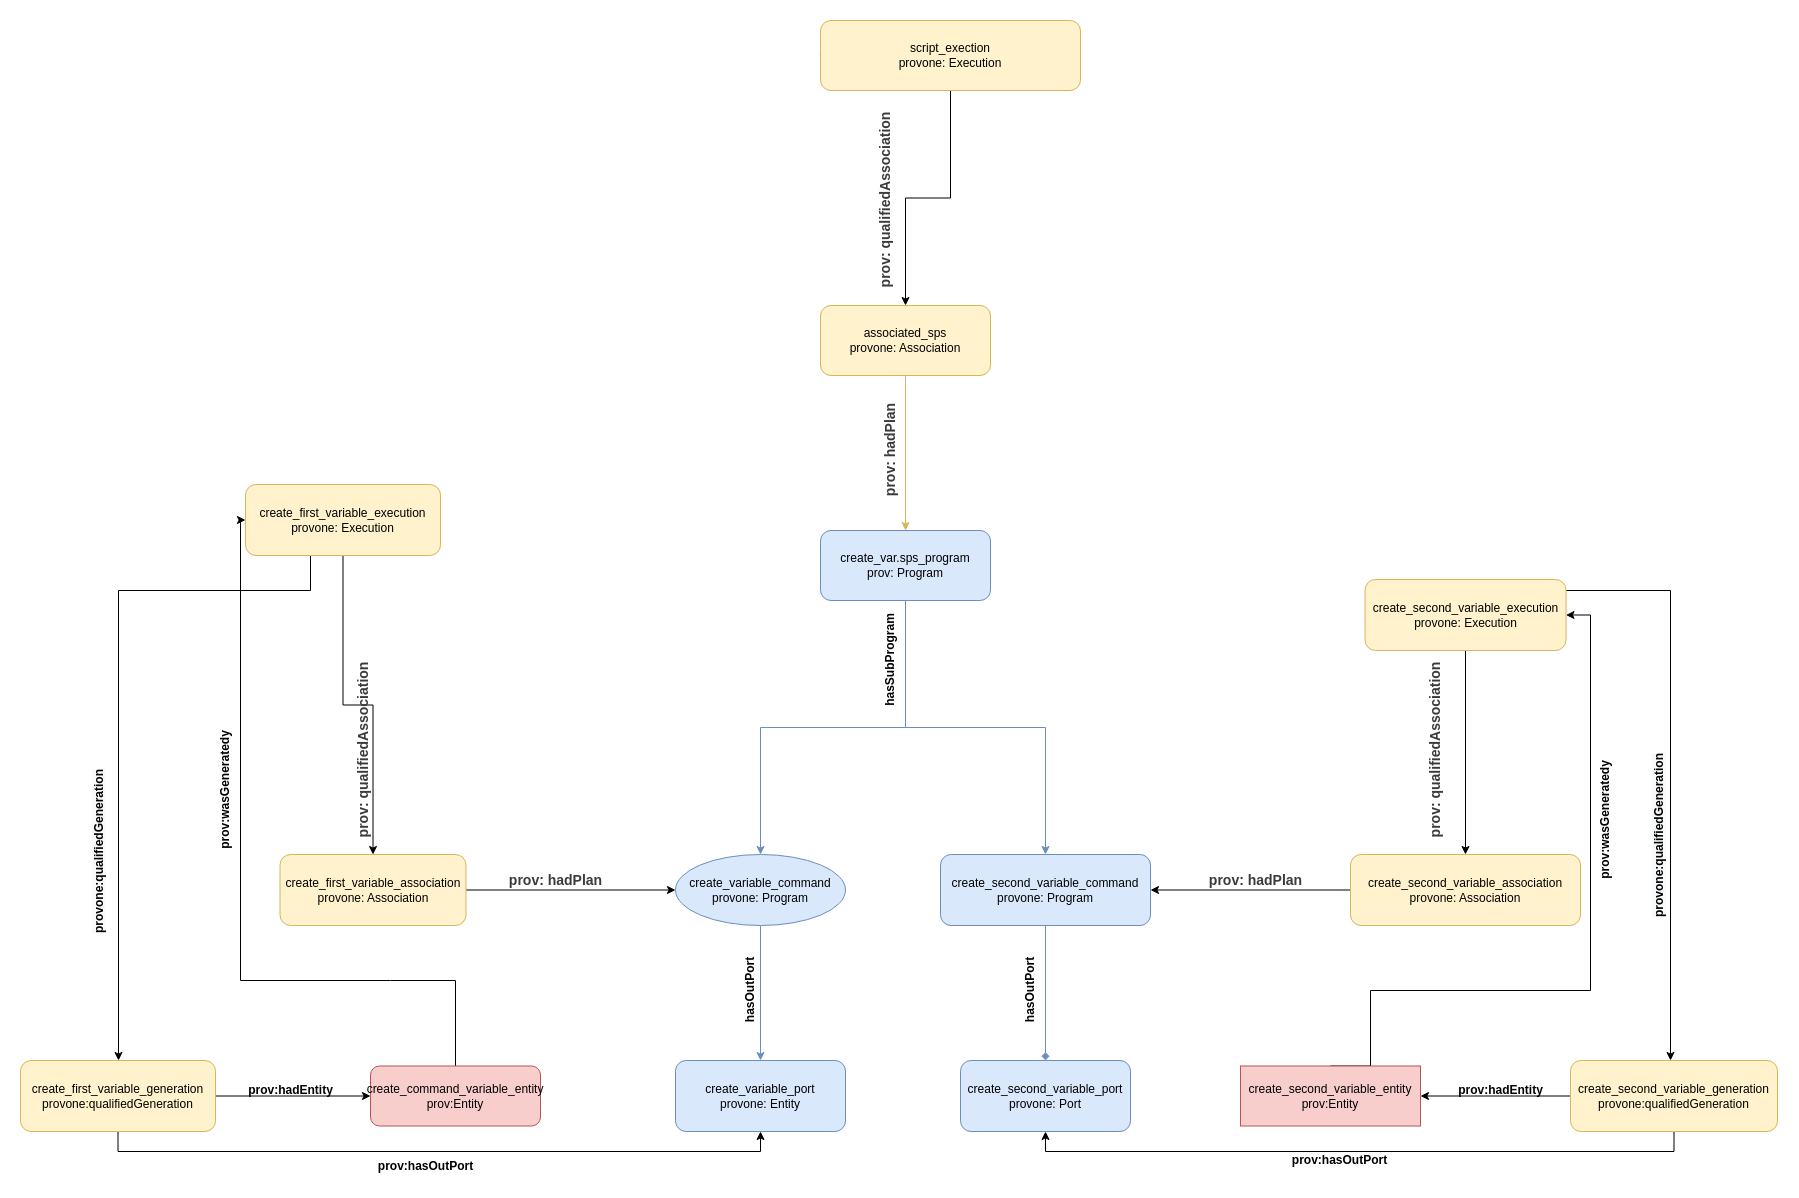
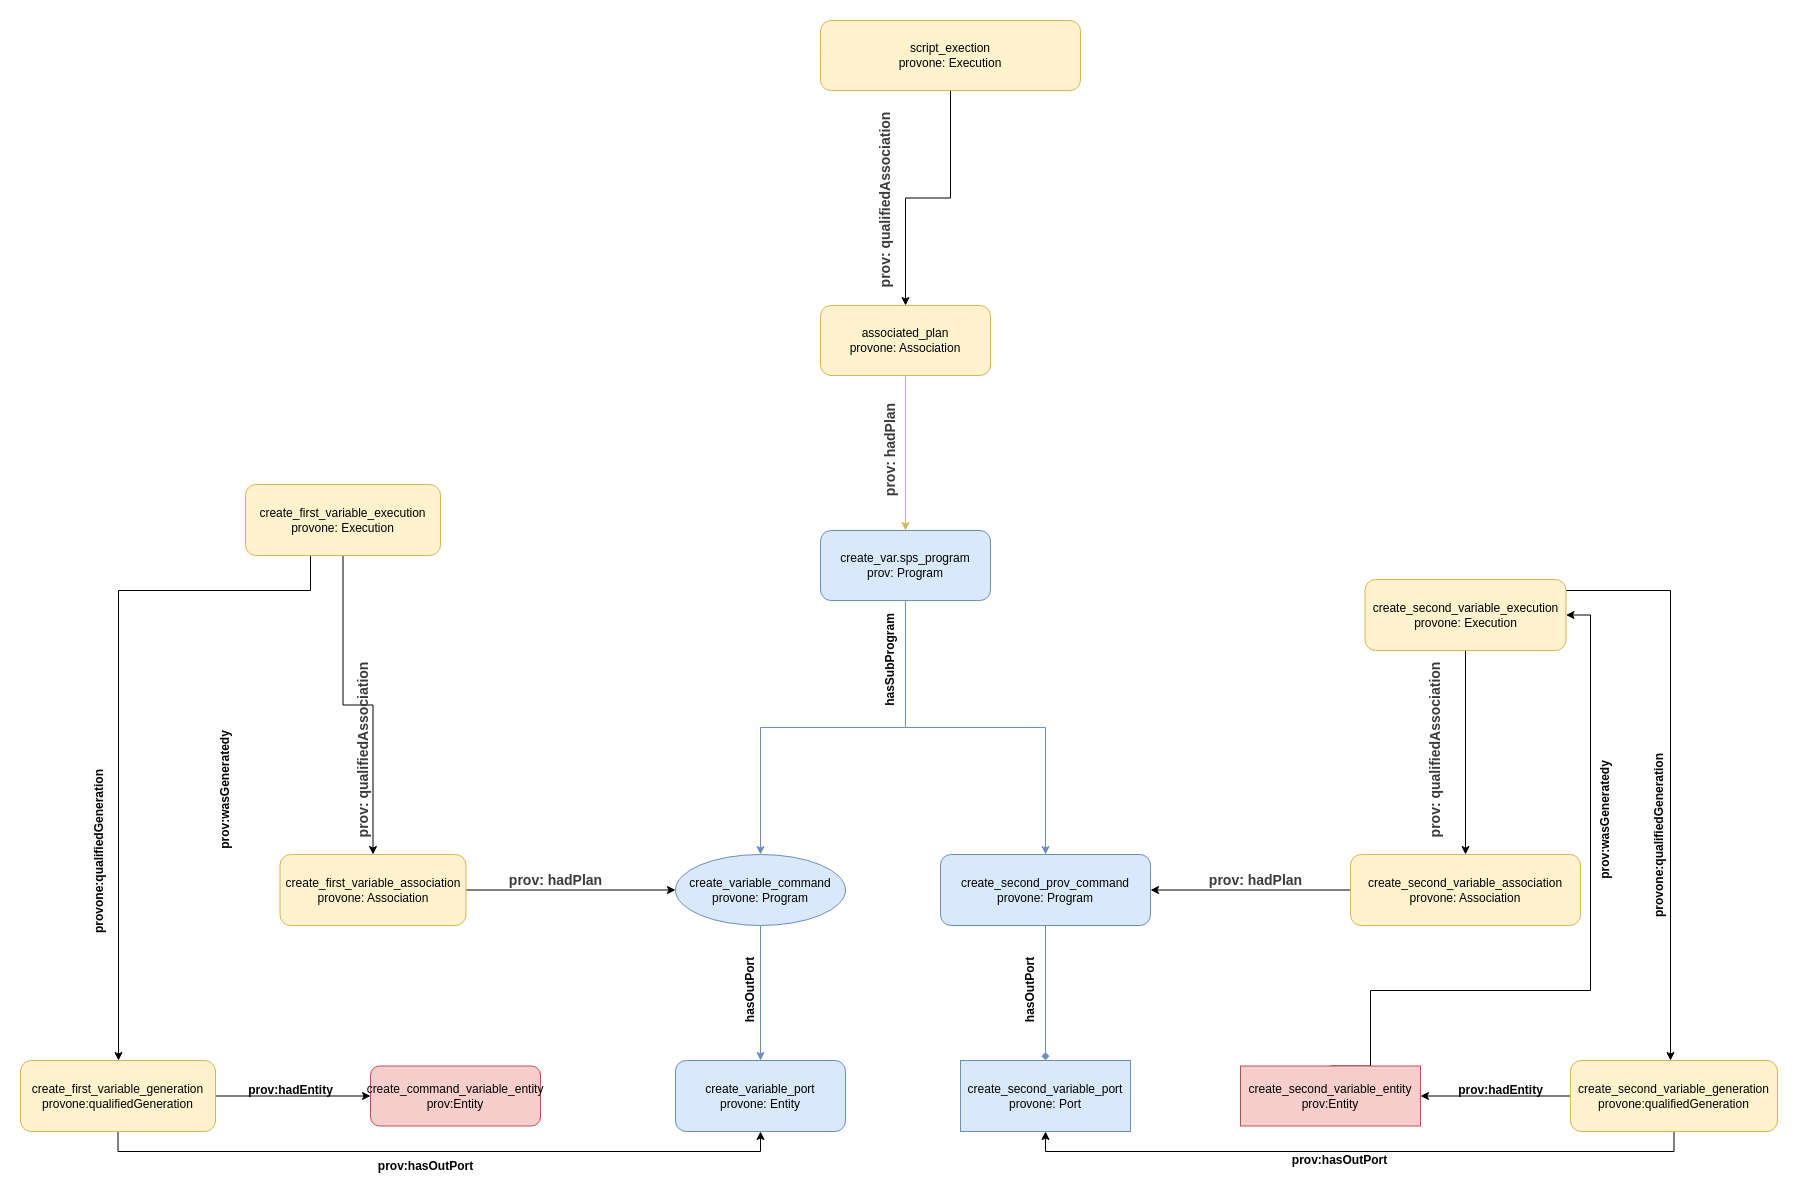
node "associated_sps provone: Association": label "associated_sps provone: Association" -> "associated_plan provone: Association"
node "create_second_variable_command provone: Program": label "create_second_variable_command provone: Program" -> "create_second_prov_command provone: Program"
edge "create_command_variable_entity prov:Entity" -> "create_first_variable_execution provone: Execution": removed
node "create_second_variable_port provone: Port": shape rounded rectangle -> rectangle
